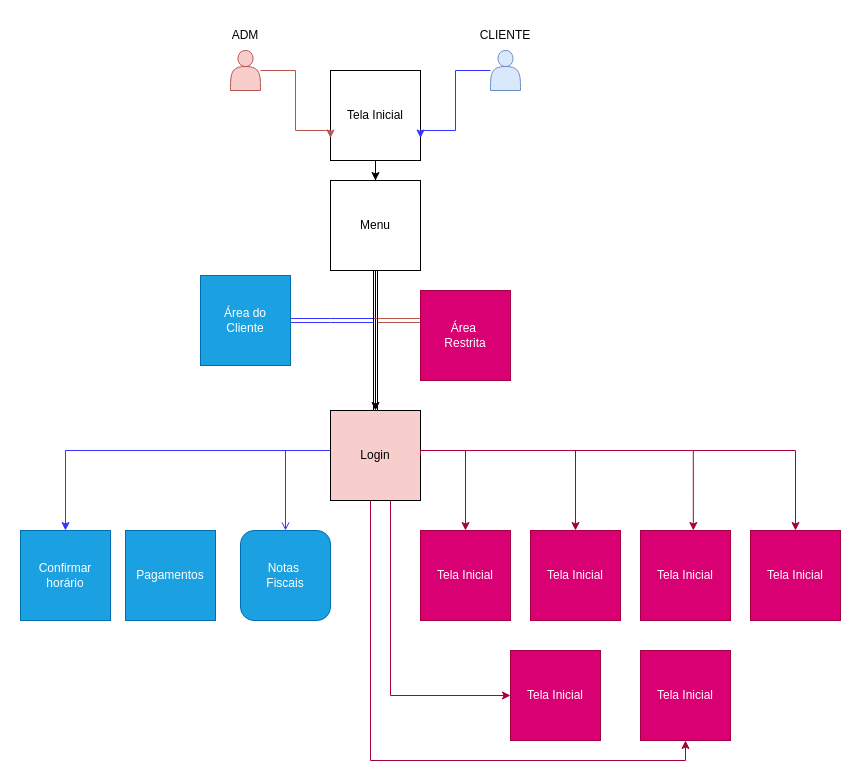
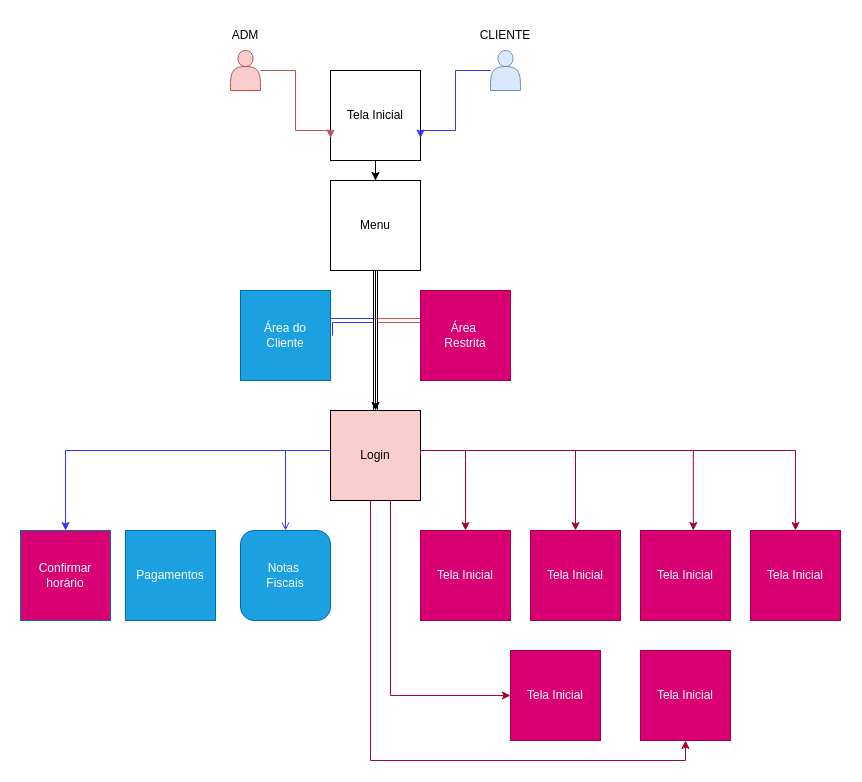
node "Área do Cliente": moved (246, 321) -> (286, 336)
node "Confirmar horário": fillcolor #1ba1e2 -> #d80073
